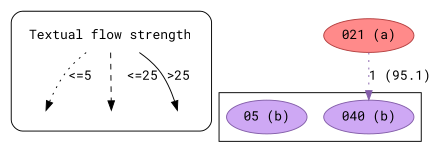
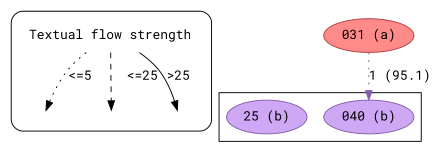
node "021 (a)": label "021 (a)" -> "031 (a)"
node "05 (b)": label "05 (b)" -> "25 (b)"
